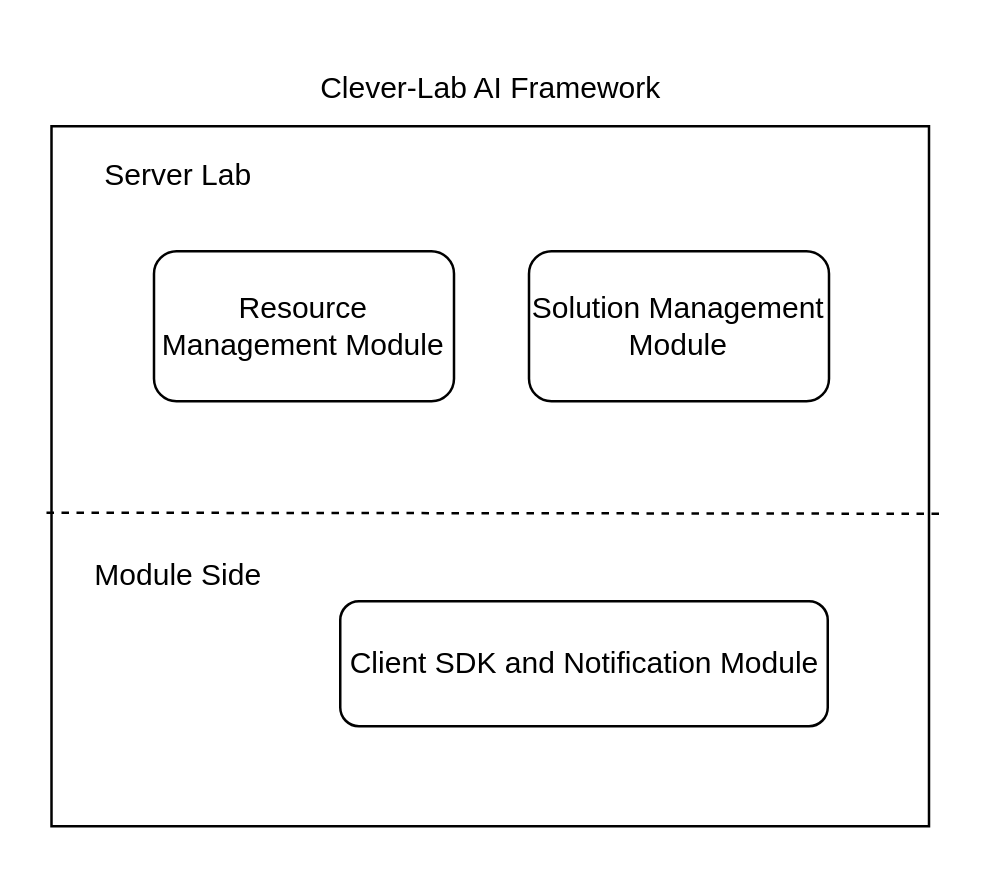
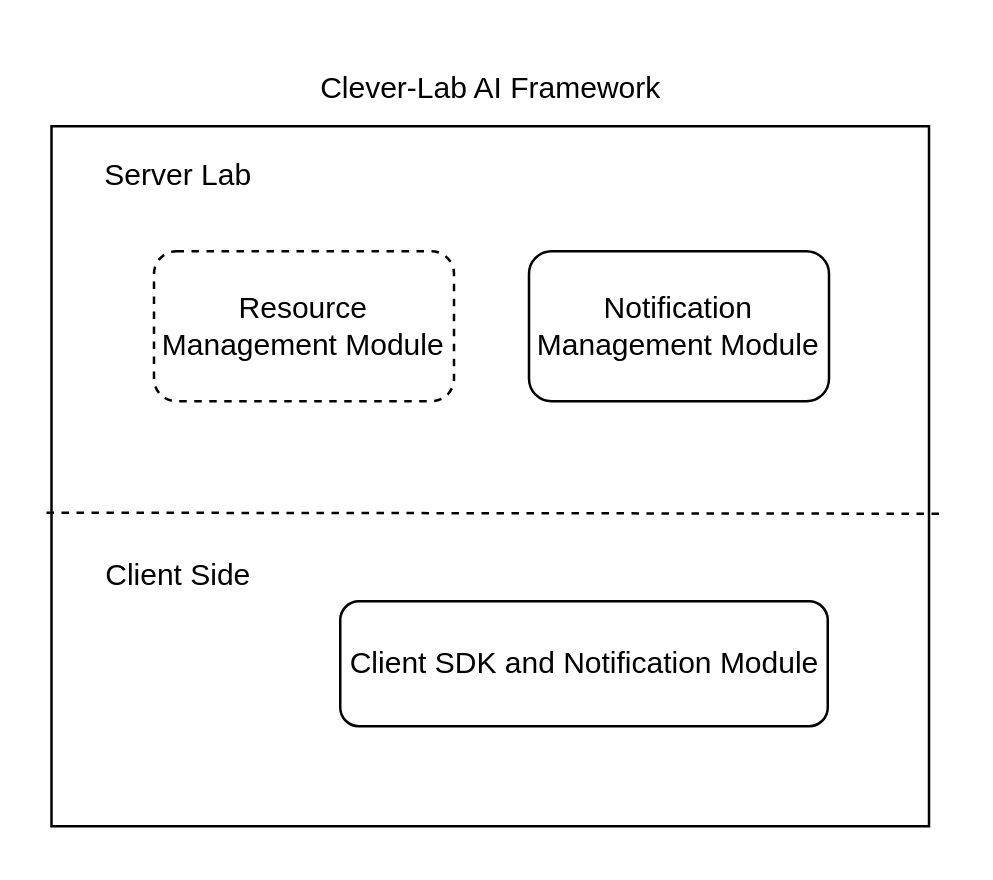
node "Resource Management Module": style solid -> dashed
node "Solution Management Module": label "Solution Management Module" -> "Notification Management Module"
node "Module Side": label "Module Side" -> "Client Side"
